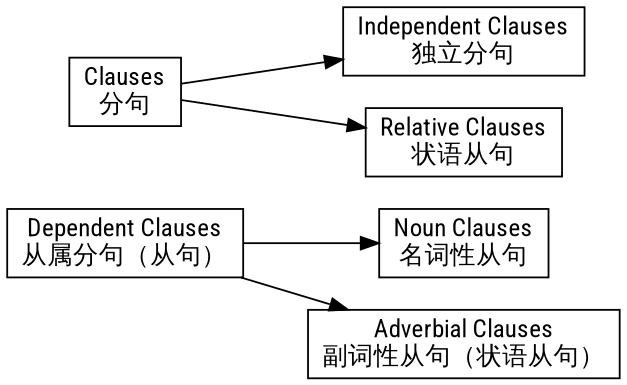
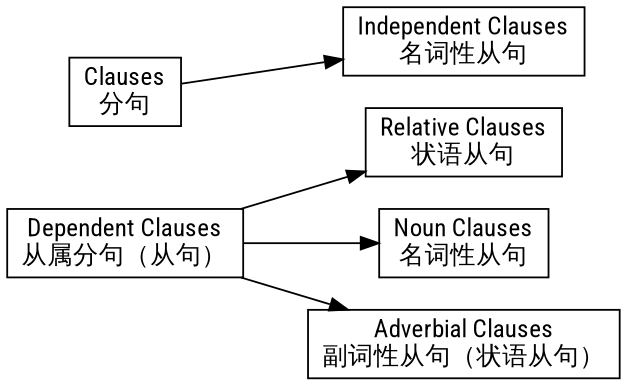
node "Independent Clauses 独立分句": label "Independent Clauses 独立分句" -> "Independent Clauses 名词性从句"
edge "Clauses 分句" -> "Relative Clauses 状语从句": now "Dependent Clauses 从属分句（从句）" -> "Relative Clauses 状语从句"
